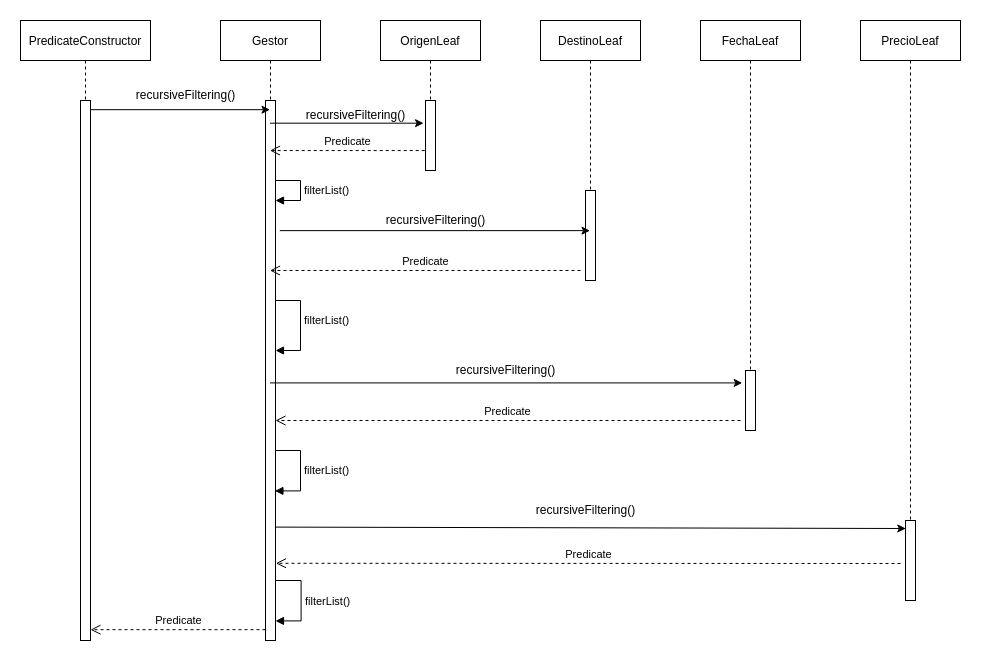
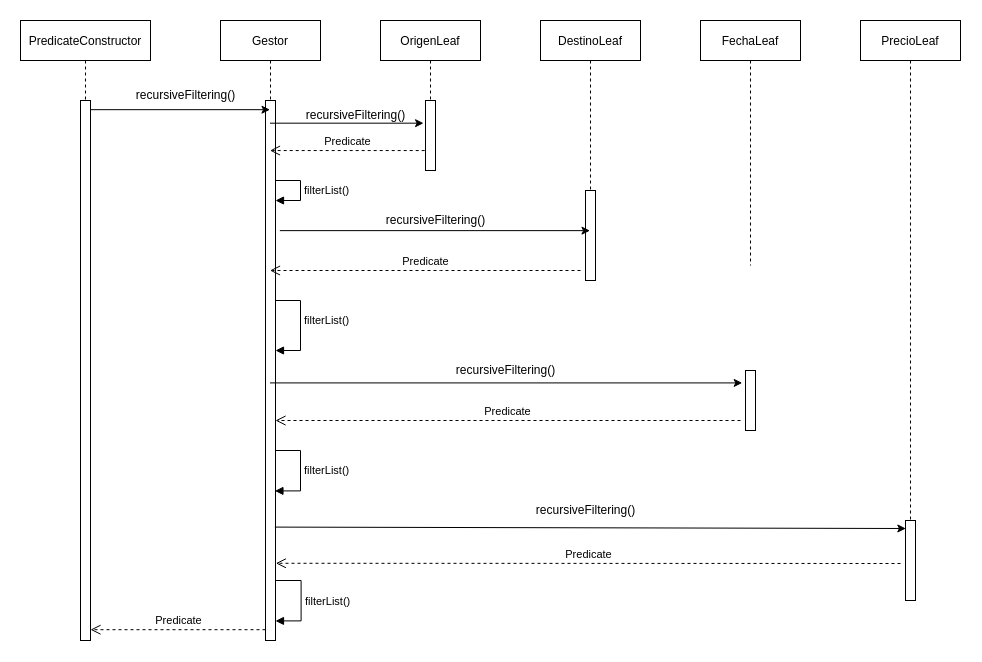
node "FechaLeaf": size 100x350 -> 100x245
